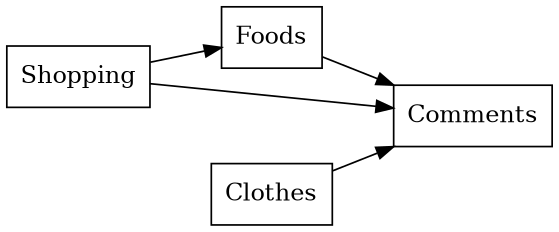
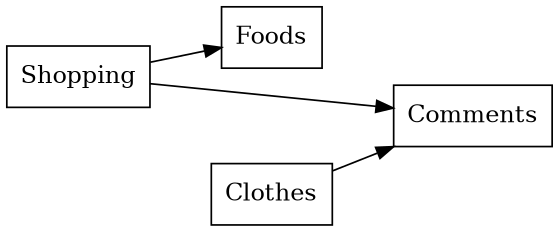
edge "Foods" -> "Comments": removed
